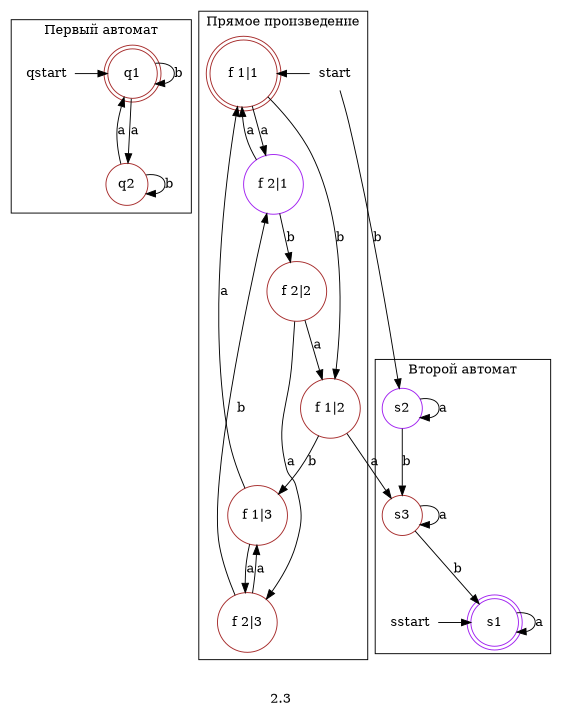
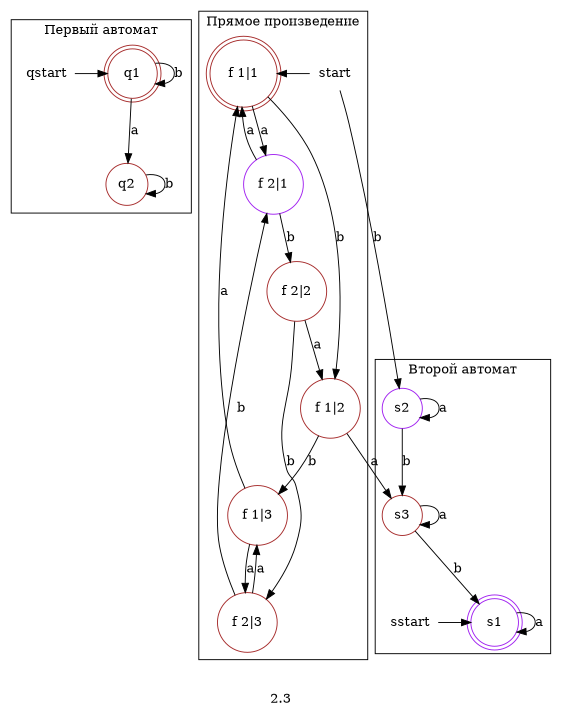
edge "q2" -> "q1": removed, label "a"
edge "f 2|2" -> "f 2|3": label "a" -> "b"
